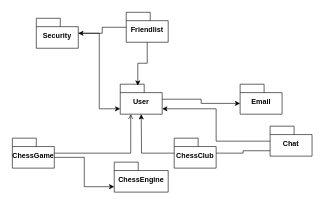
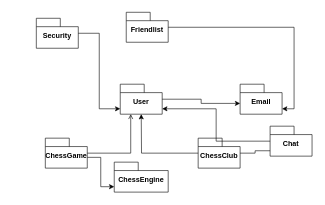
edge "Friendlist" -> "Security": now "Friendlist" -> "Email"
edge "Friendlist" -> "User": removed
node "ChessGame": moved (33, 153) -> (66, 153)
node "ChessClub": moved (195, 153) -> (219, 153)
